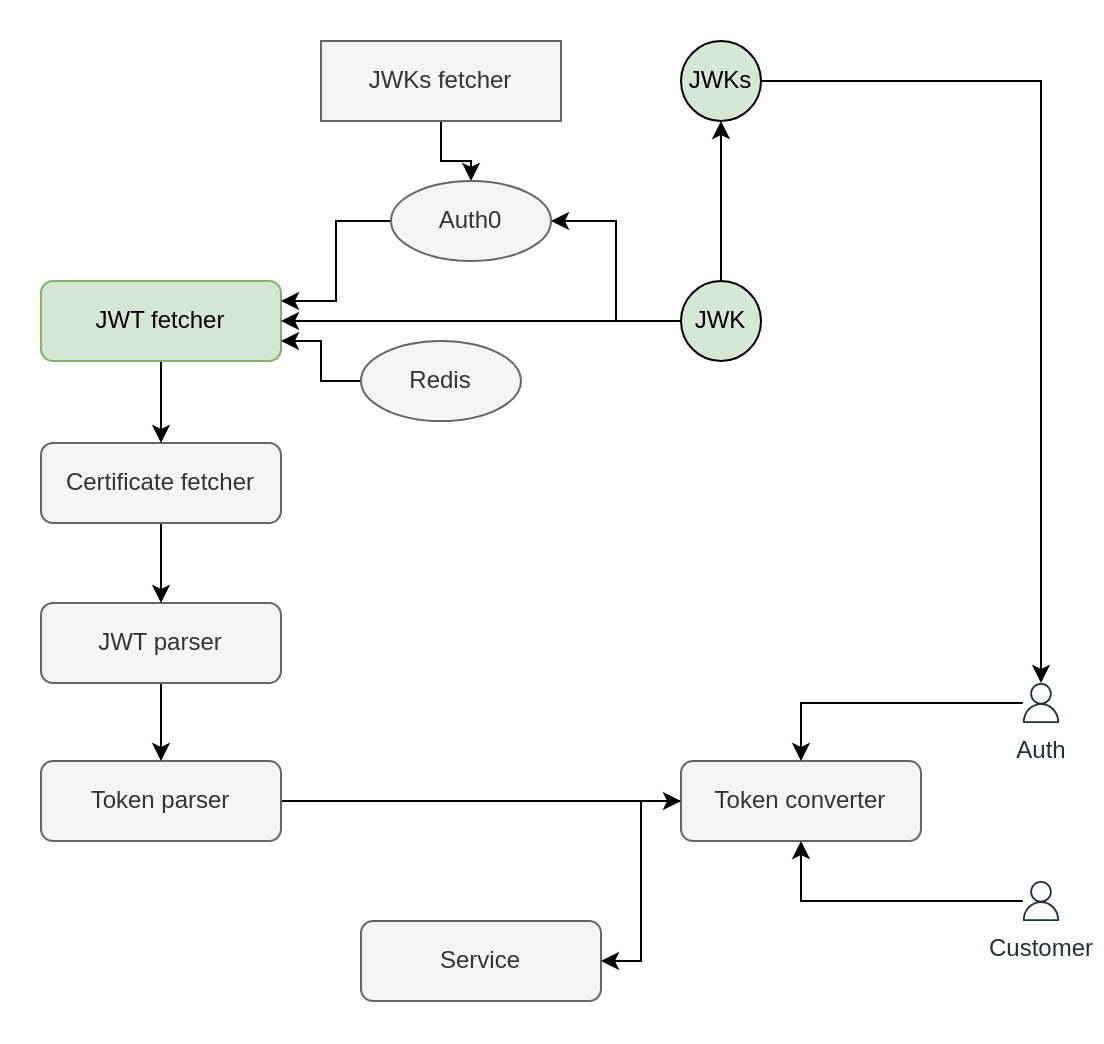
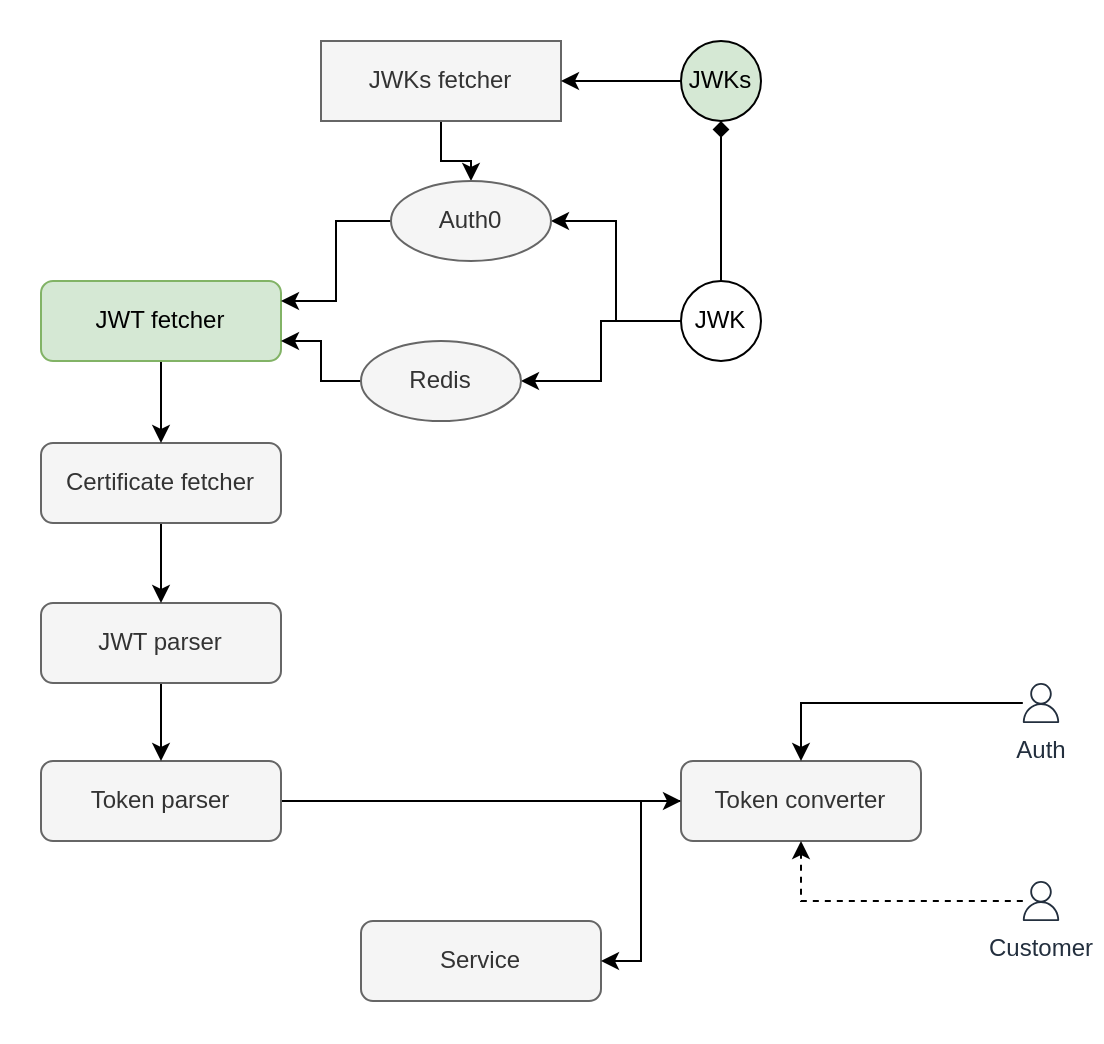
edge "JWK" -> "JWKs": arrowhead classic -> diamond
edge "JWKs" -> "Auth": now "JWKs" -> "JWKs fetcher"
edge "JWK" -> "JWT fetcher": now "JWK" -> "Redis"
node "JWK": fillcolor #d5e8d4 -> #ffffff
edge "Customer" -> "Token converter": style solid -> dashed
